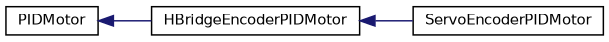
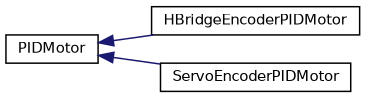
edge "ServoEncoderPIDMotor" -> "HBridgeEncoderPIDMotor": now "ServoEncoderPIDMotor" -> "PIDMotor"
